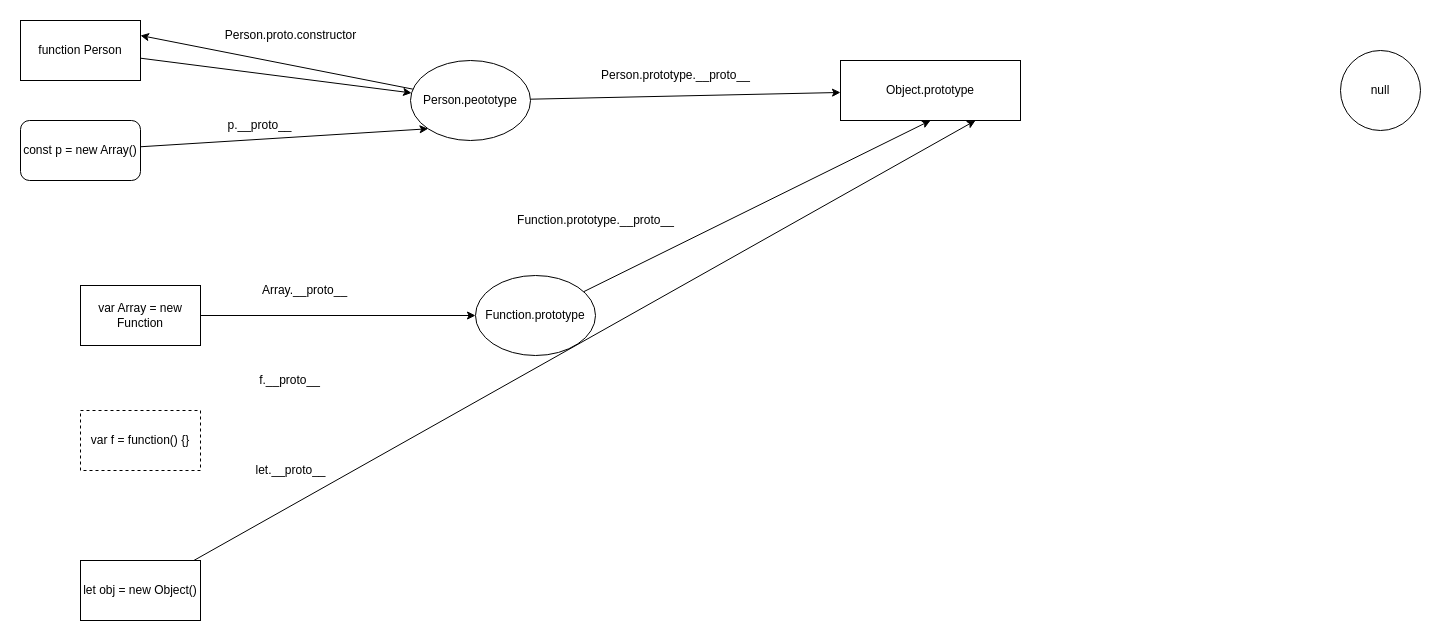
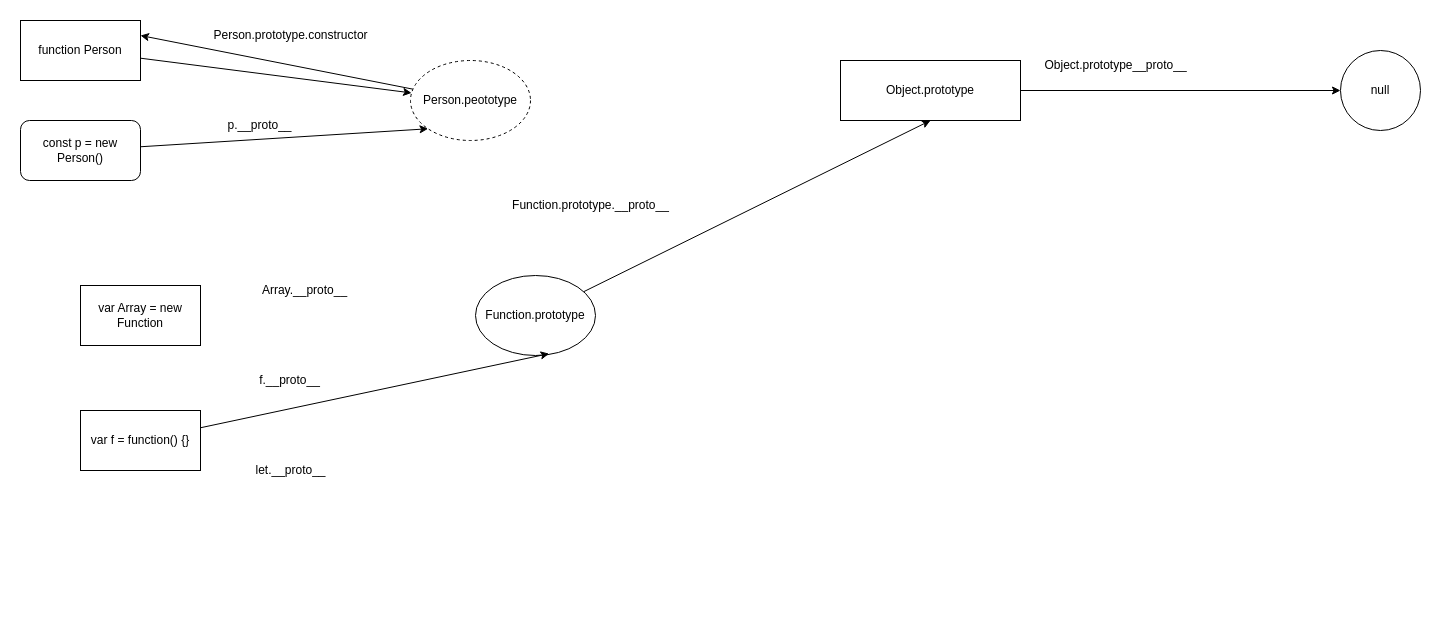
node "Person.proto.constructor": label "Person.proto.constructor" -> "Person.prototype.constructor"
node "Object.prototype__proto__": added
node "Person.prototype.__proto__": removed
edge "Object.prototype" -> "null": added
edge "Person.peototype" -> "Object.prototype": removed
node "Person.peototype": style solid -> dashed
node "const p = new Array()": label "const p = new Array()" -> "const p = new Person()"
node "Function.prototype.__proto__": moved (596, 221) -> (591, 206)
edge "var Array = new Function" -> "Function.prototype": removed
edge "let obj = new Object()" -> "Object.prototype": removed
edge "var f = function() {}" -> "Function.prototype": added
node "var f = function() {}": style dashed -> solid
node "let obj = new Object()": removed
